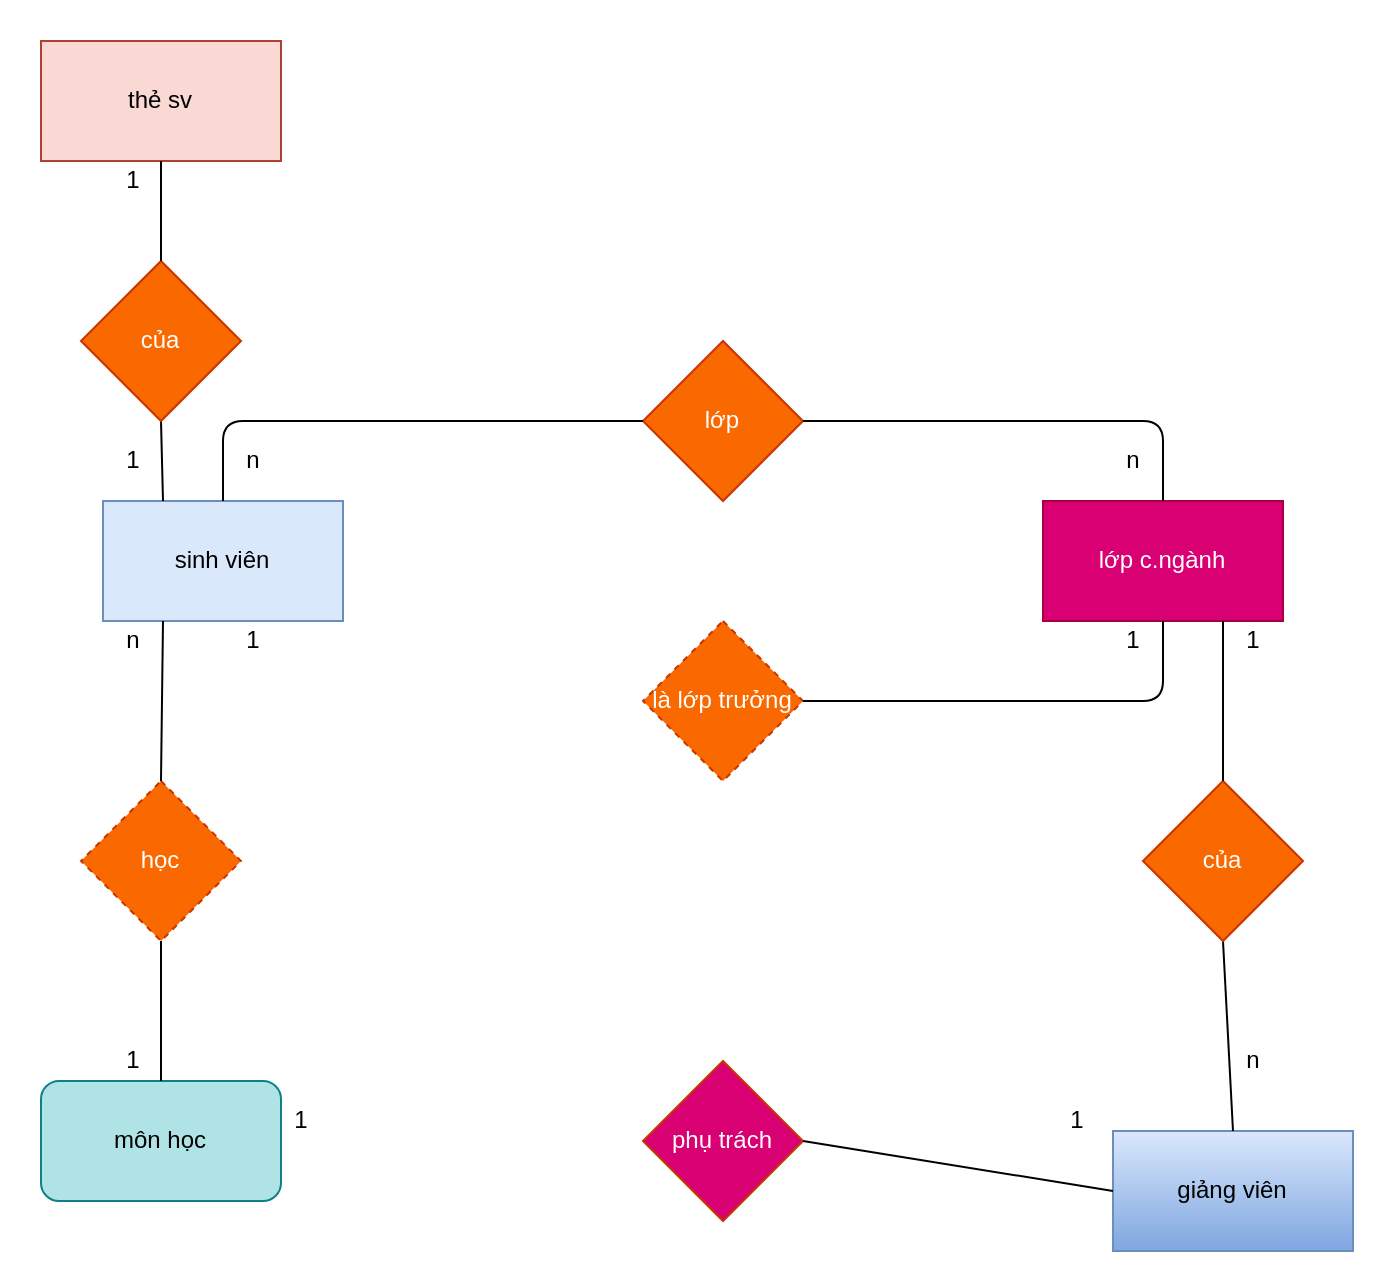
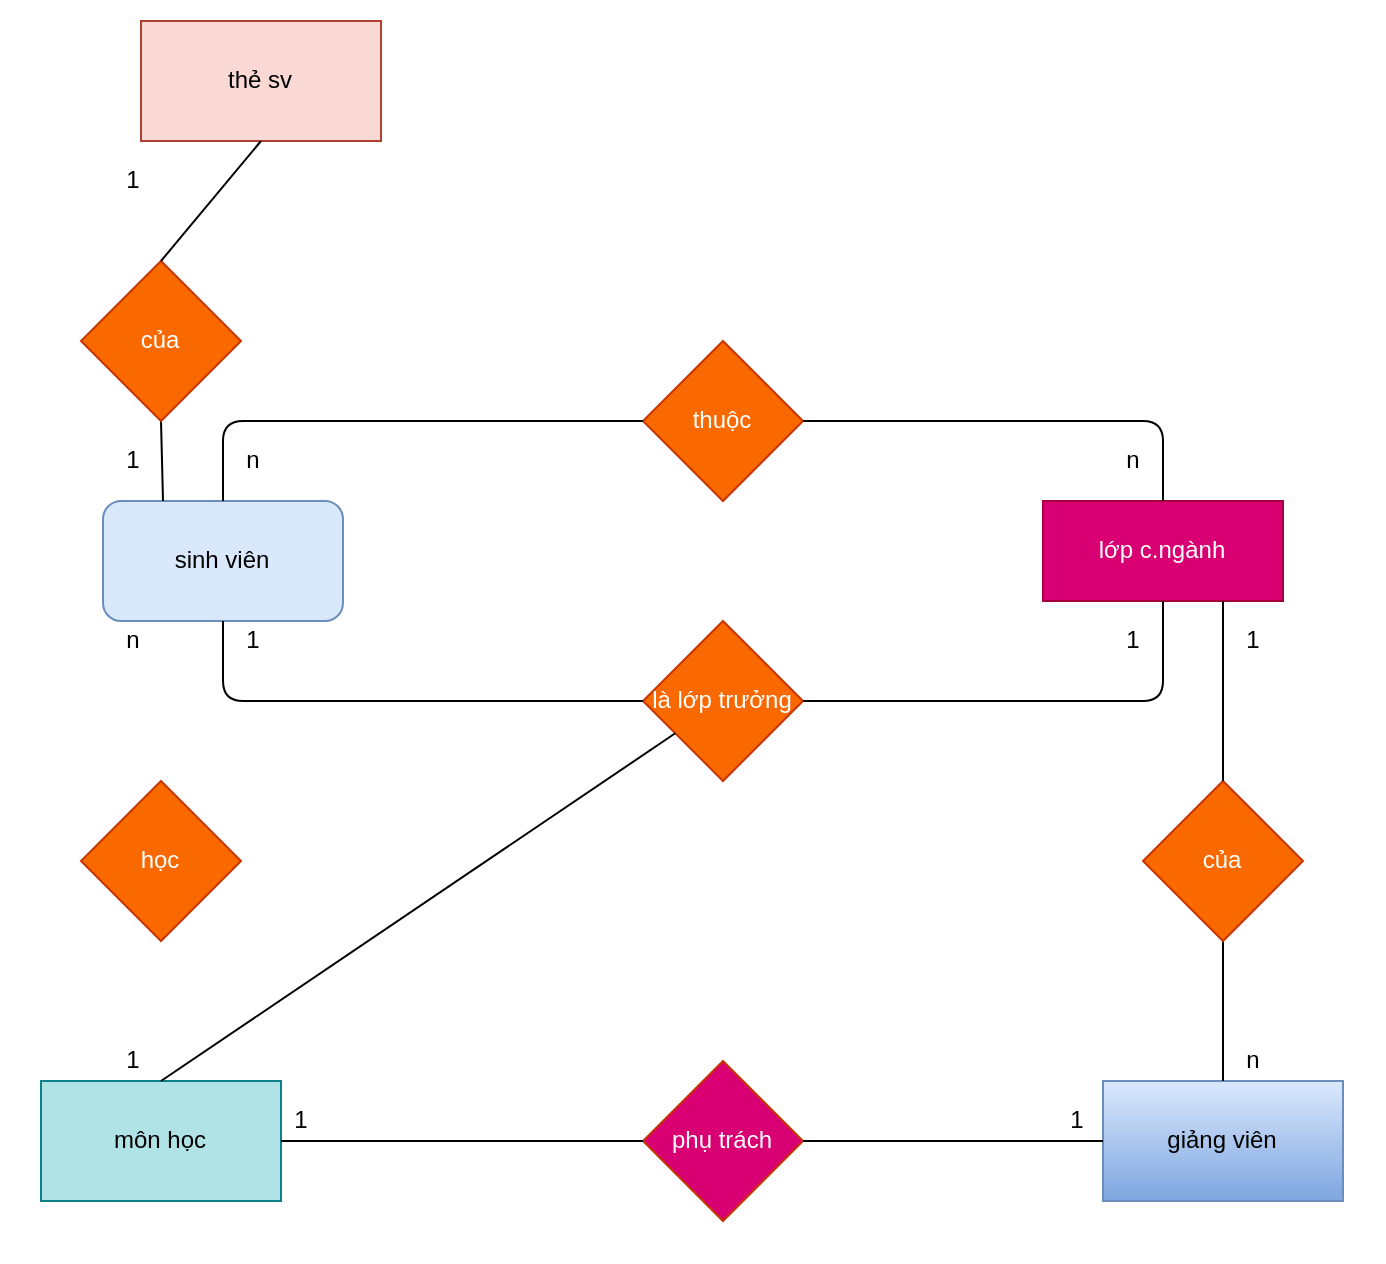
node "thẻ sv": moved (161, 101) -> (261, 81)
node "lớp": label "lớp" -> "thuộc"
node "sinh viên": shape rectangle -> rounded rectangle
node "lớp c.ngành": size 240x120 -> 240x100
edge "sinh viên" -- "học": removed
edge "sinh viên" -- "là lớp trưởng": added
node "là lớp trưởng": style dashed -> solid
node "học": style dashed -> solid
edge "học" -- "môn học": now "là lớp trưởng" -- "môn học"
node "môn học": shape rounded rectangle -> rectangle
edge "môn học" -- "phụ trách": added
node "giảng viên": moved (1233, 1191) -> (1223, 1141)
